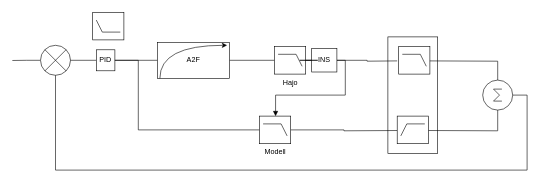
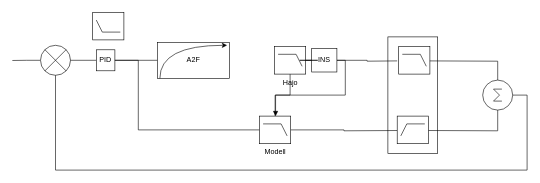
edge "A2F" -- "Hajo": now "Modell" -- "Hajo"
